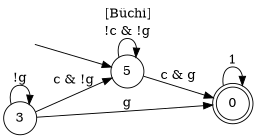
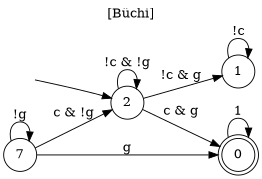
node "5": label "5" -> "2"
node "1": added
node "3": label "3" -> "7"
